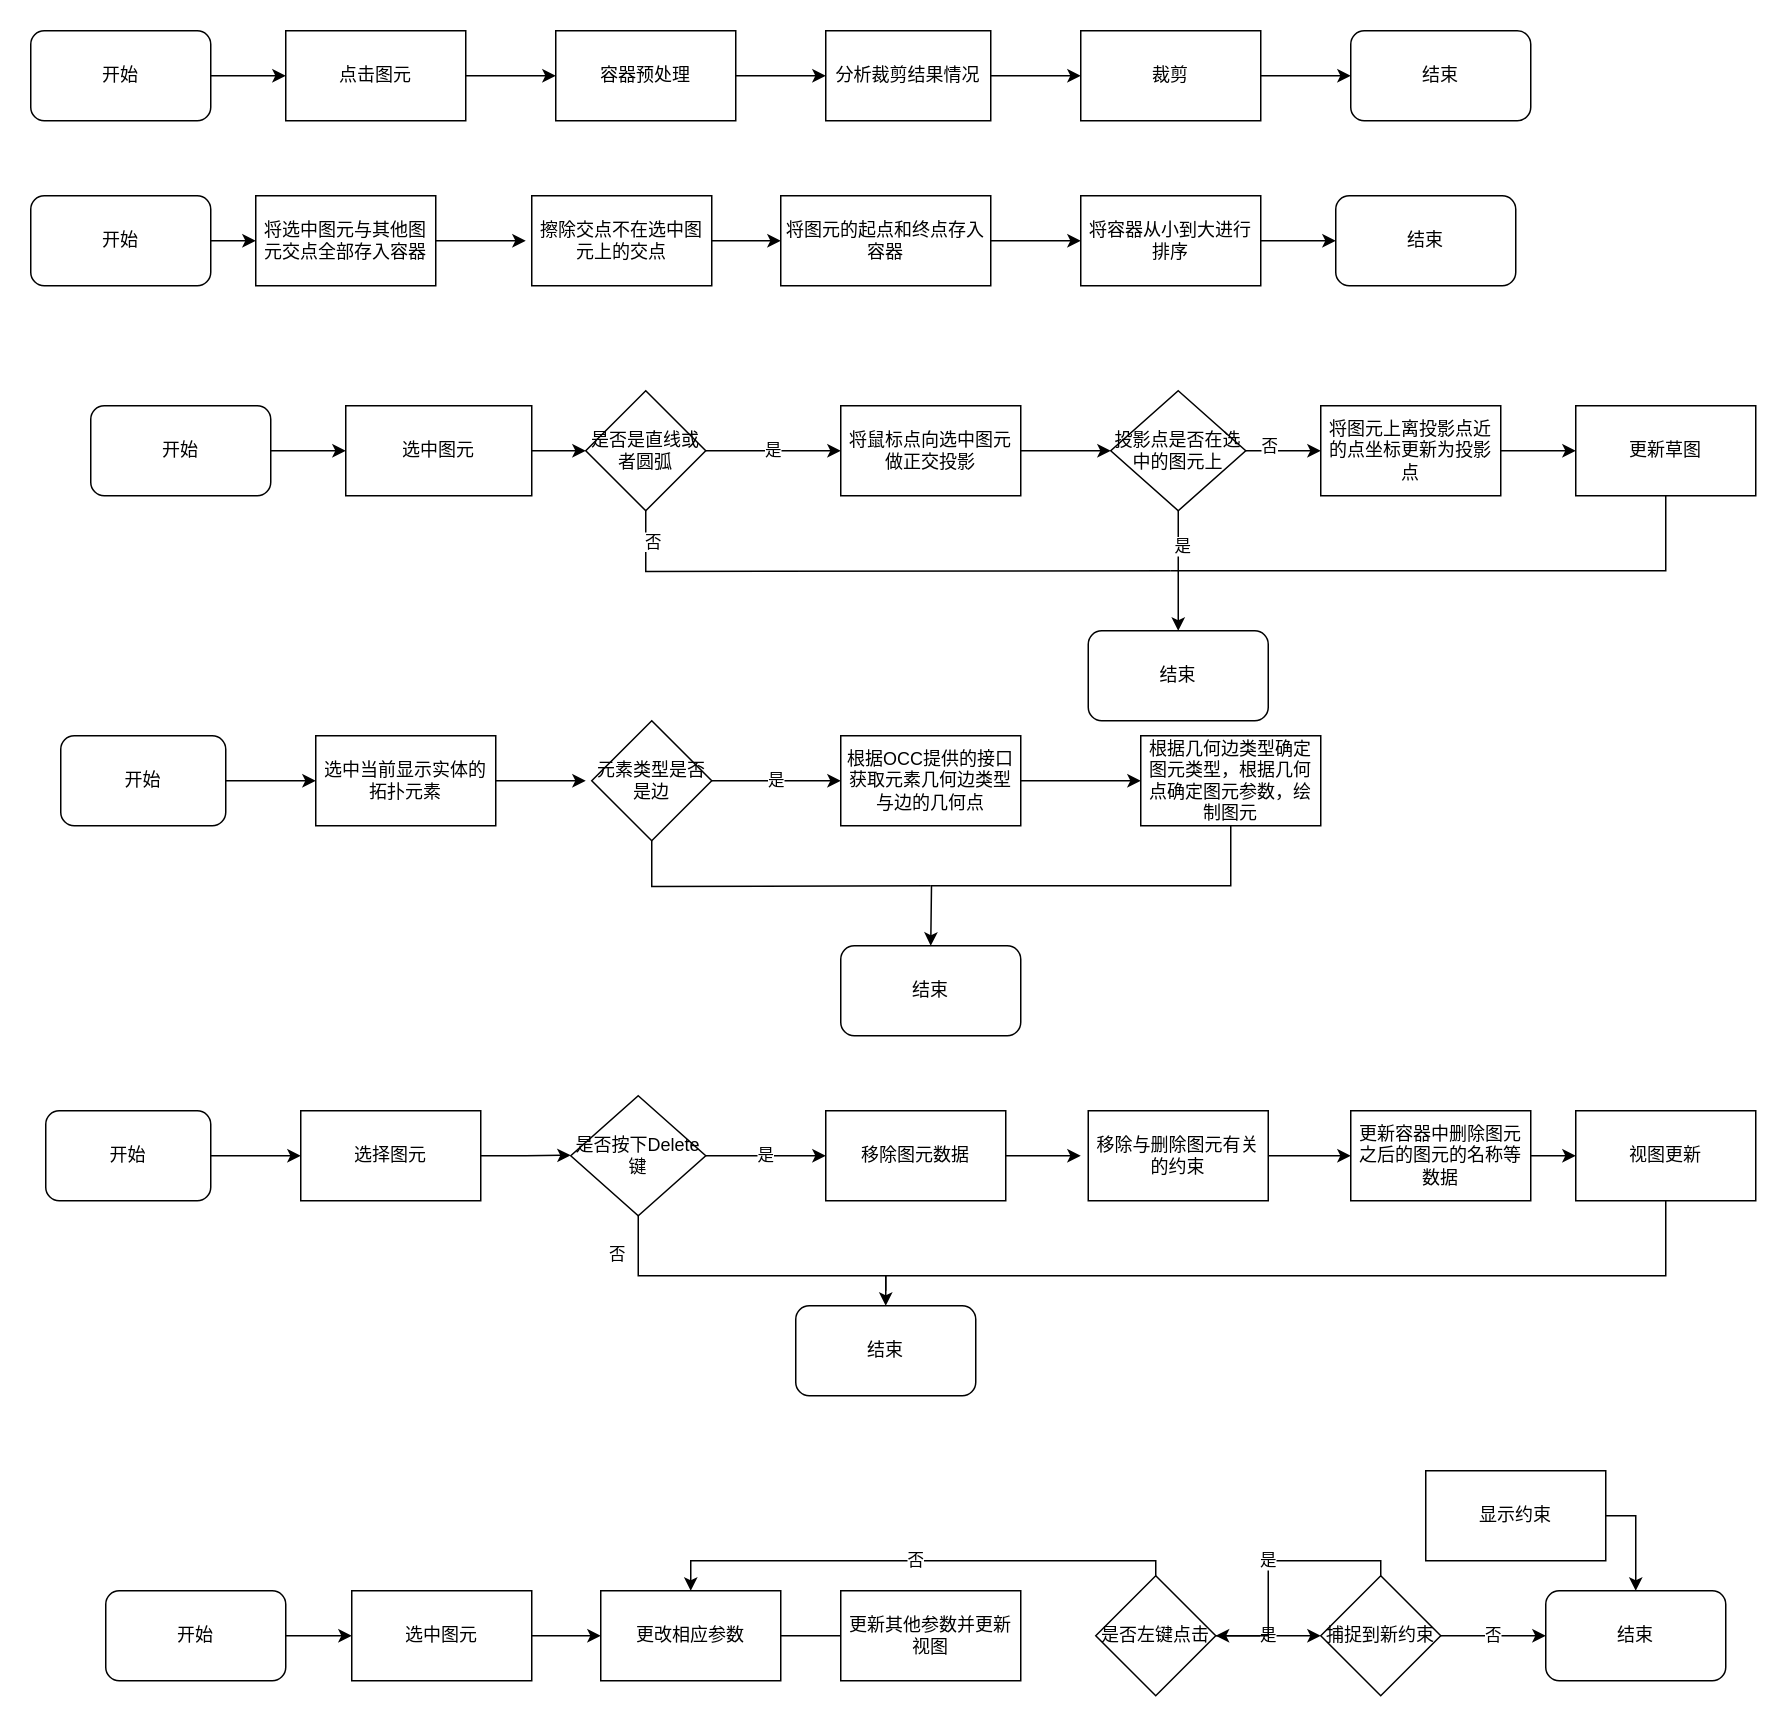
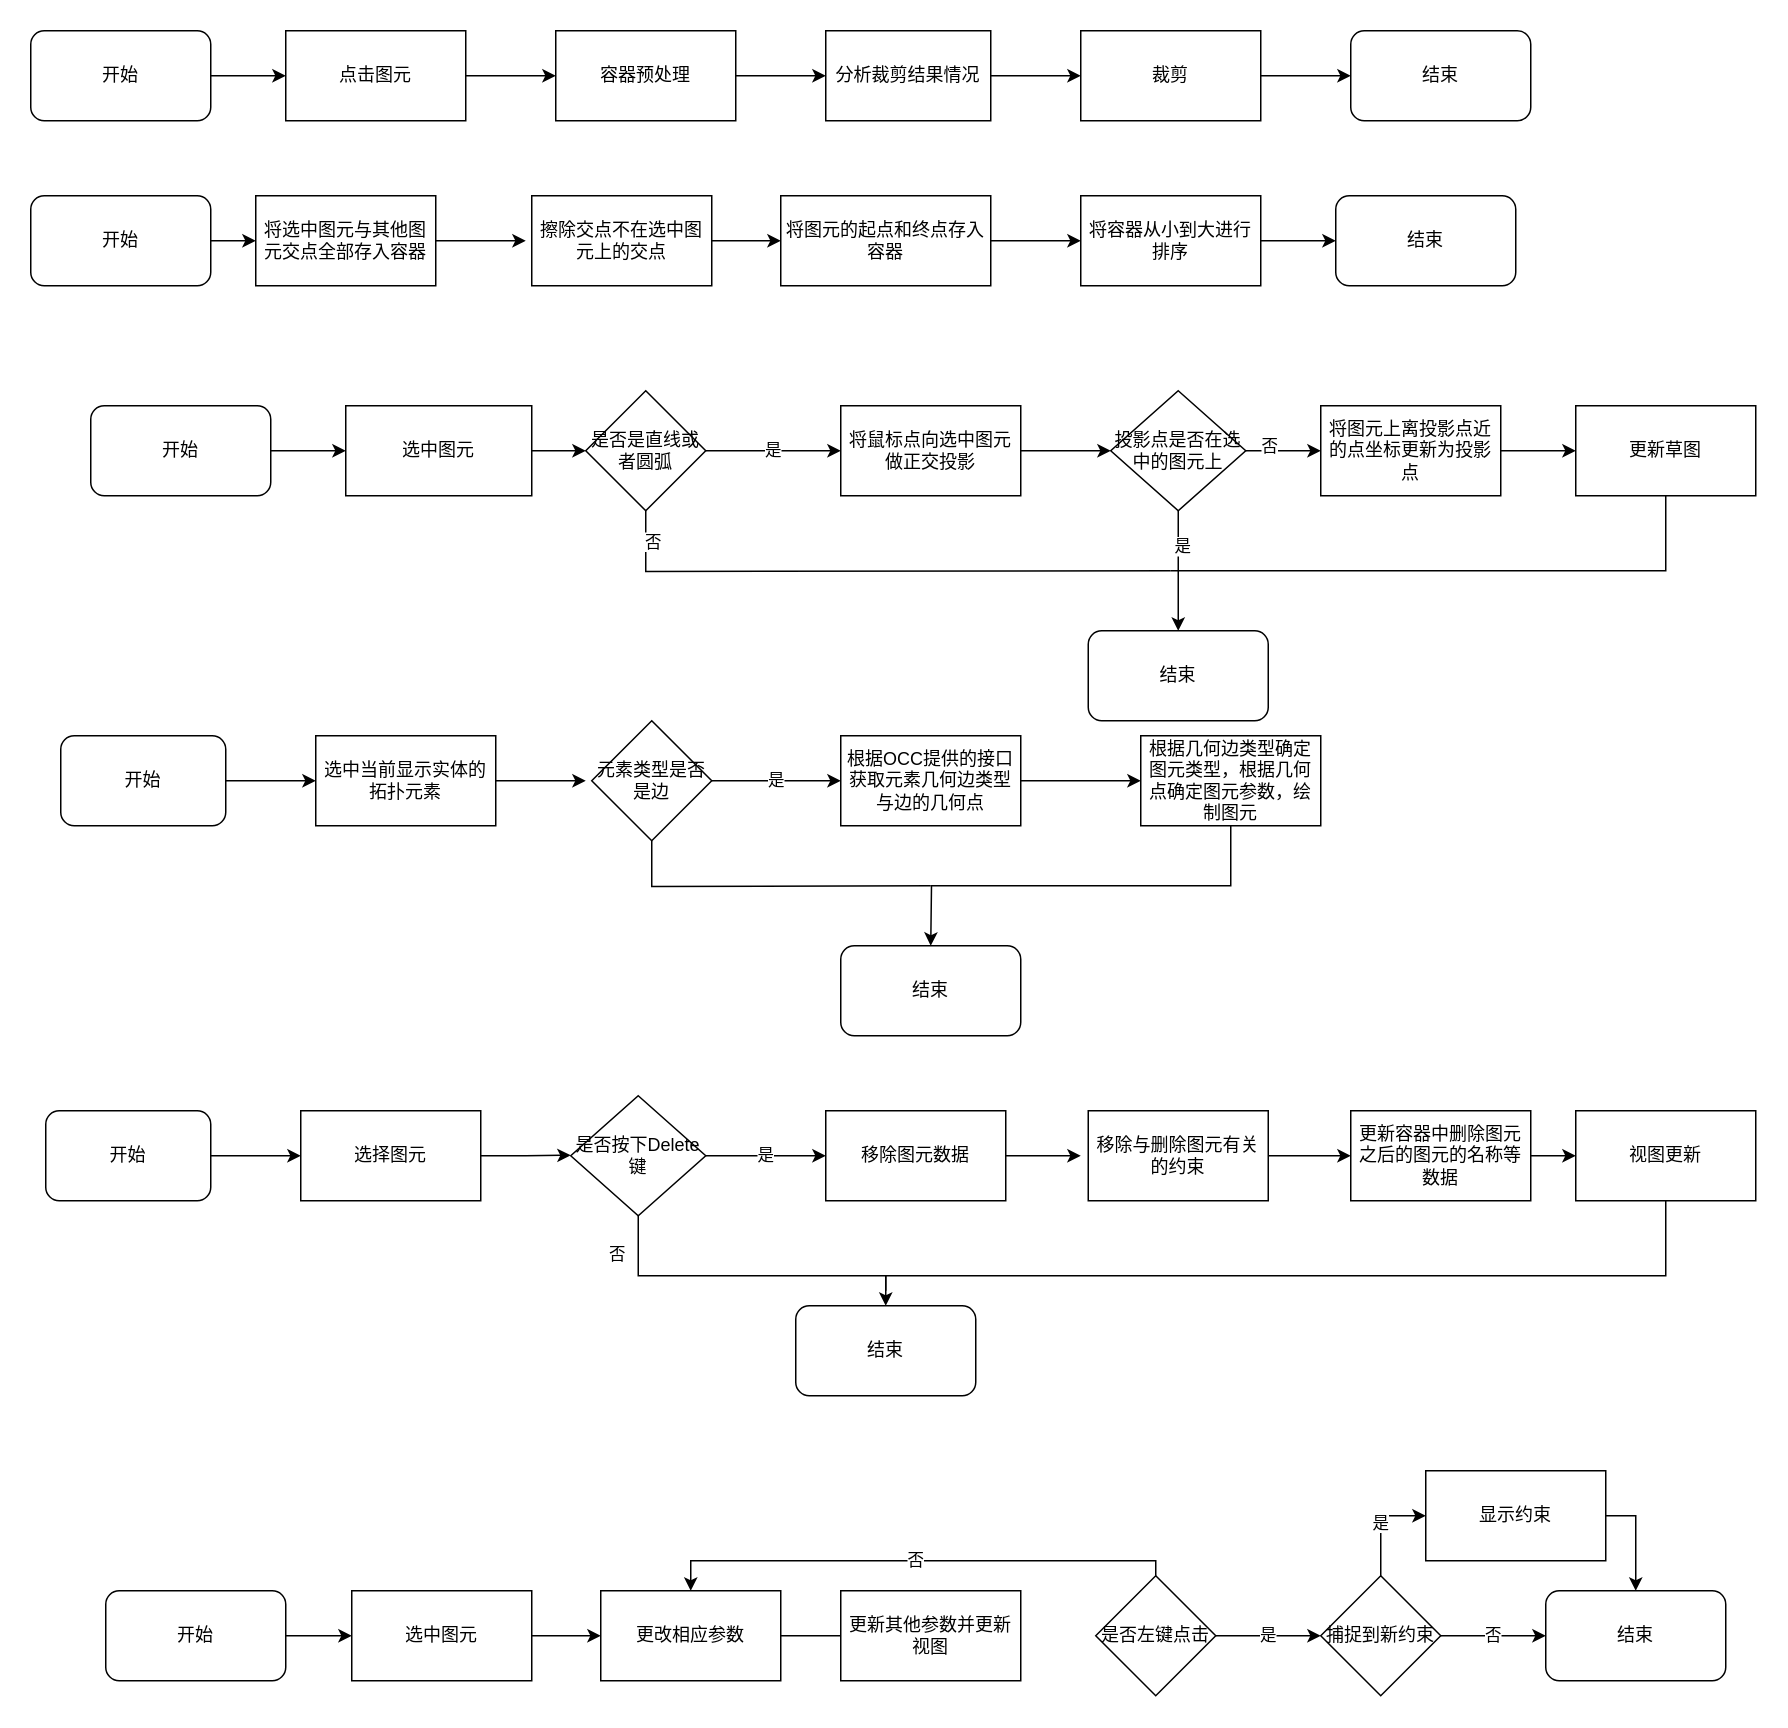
edge "捕捉到新约束" -> "是否左键点击": now "捕捉到新约束" -> "显示约束"
